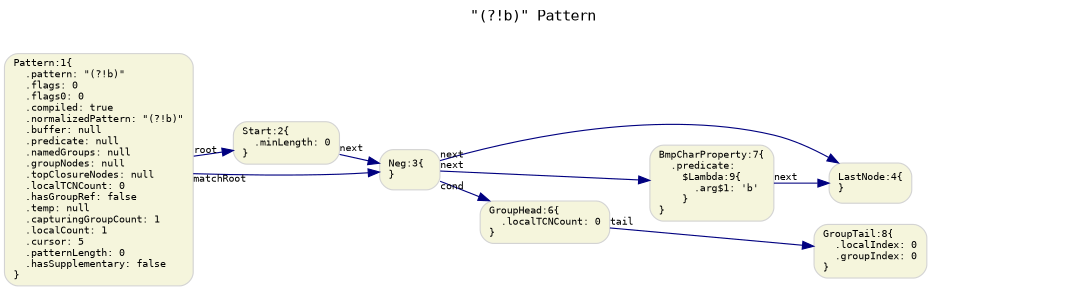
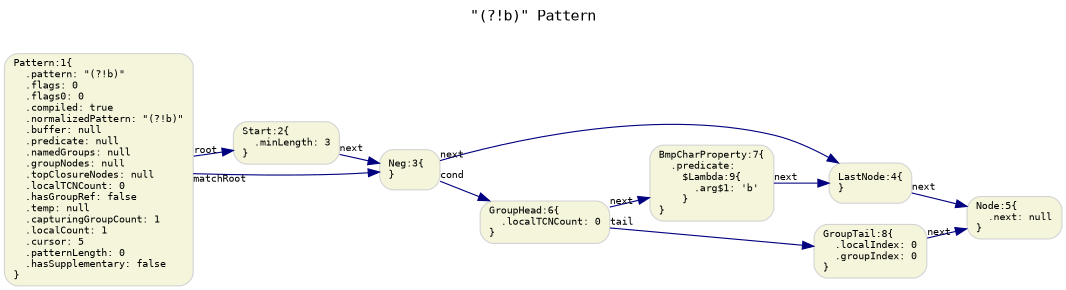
node "Start:2{ .minLength: 0 }": label "Start:2{ .minLength: 0 }" -> "Start:2{ .minLength: 3 }"
edge "Neg:3{ }" -> "BmpCharProperty:7{ .predicate: $Lambda:9{ .arg$1: 'b' } }": now "GroupHead:6{ .localTCNCount: 0 }" -> "BmpCharProperty:7{ .predicate: $Lambda:9{ .arg$1: 'b' } }"
node "Node:5{ .next: null }": added
